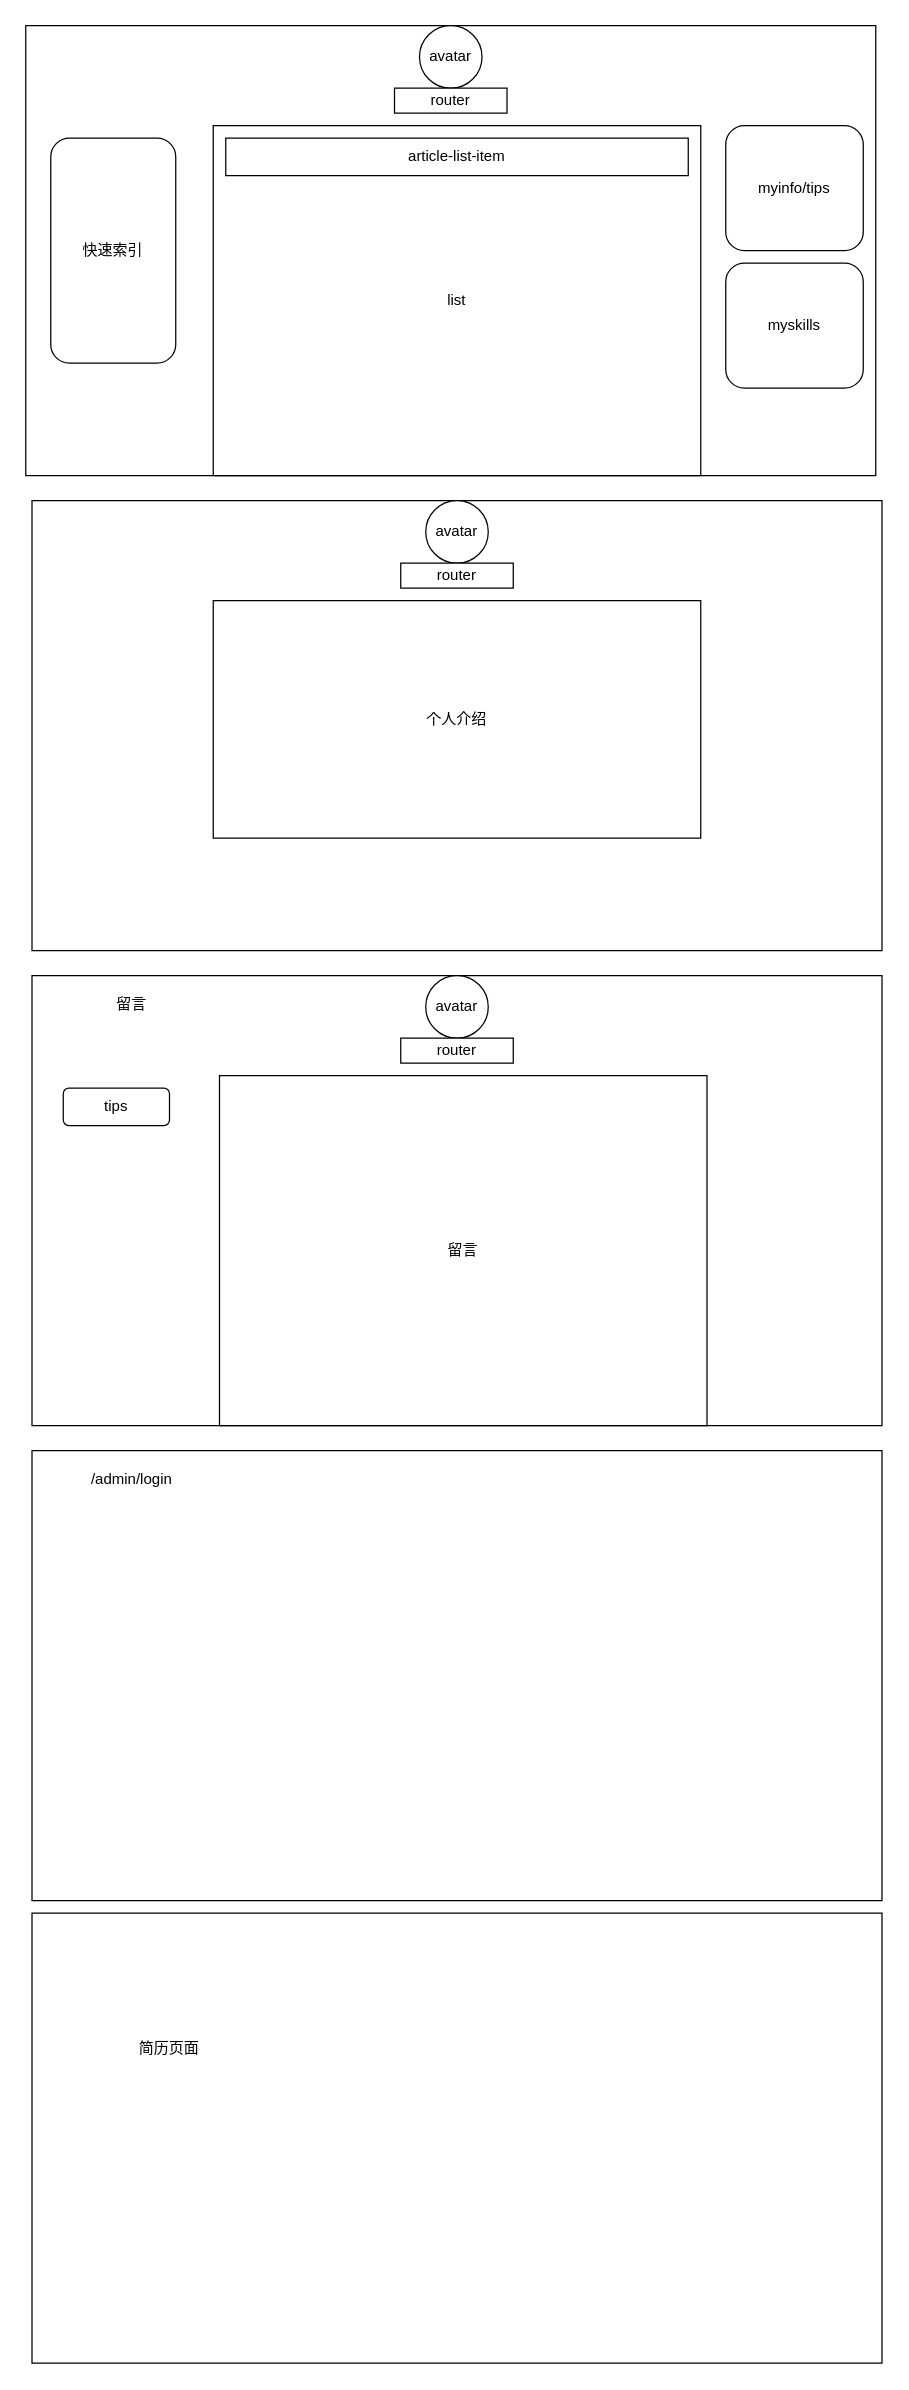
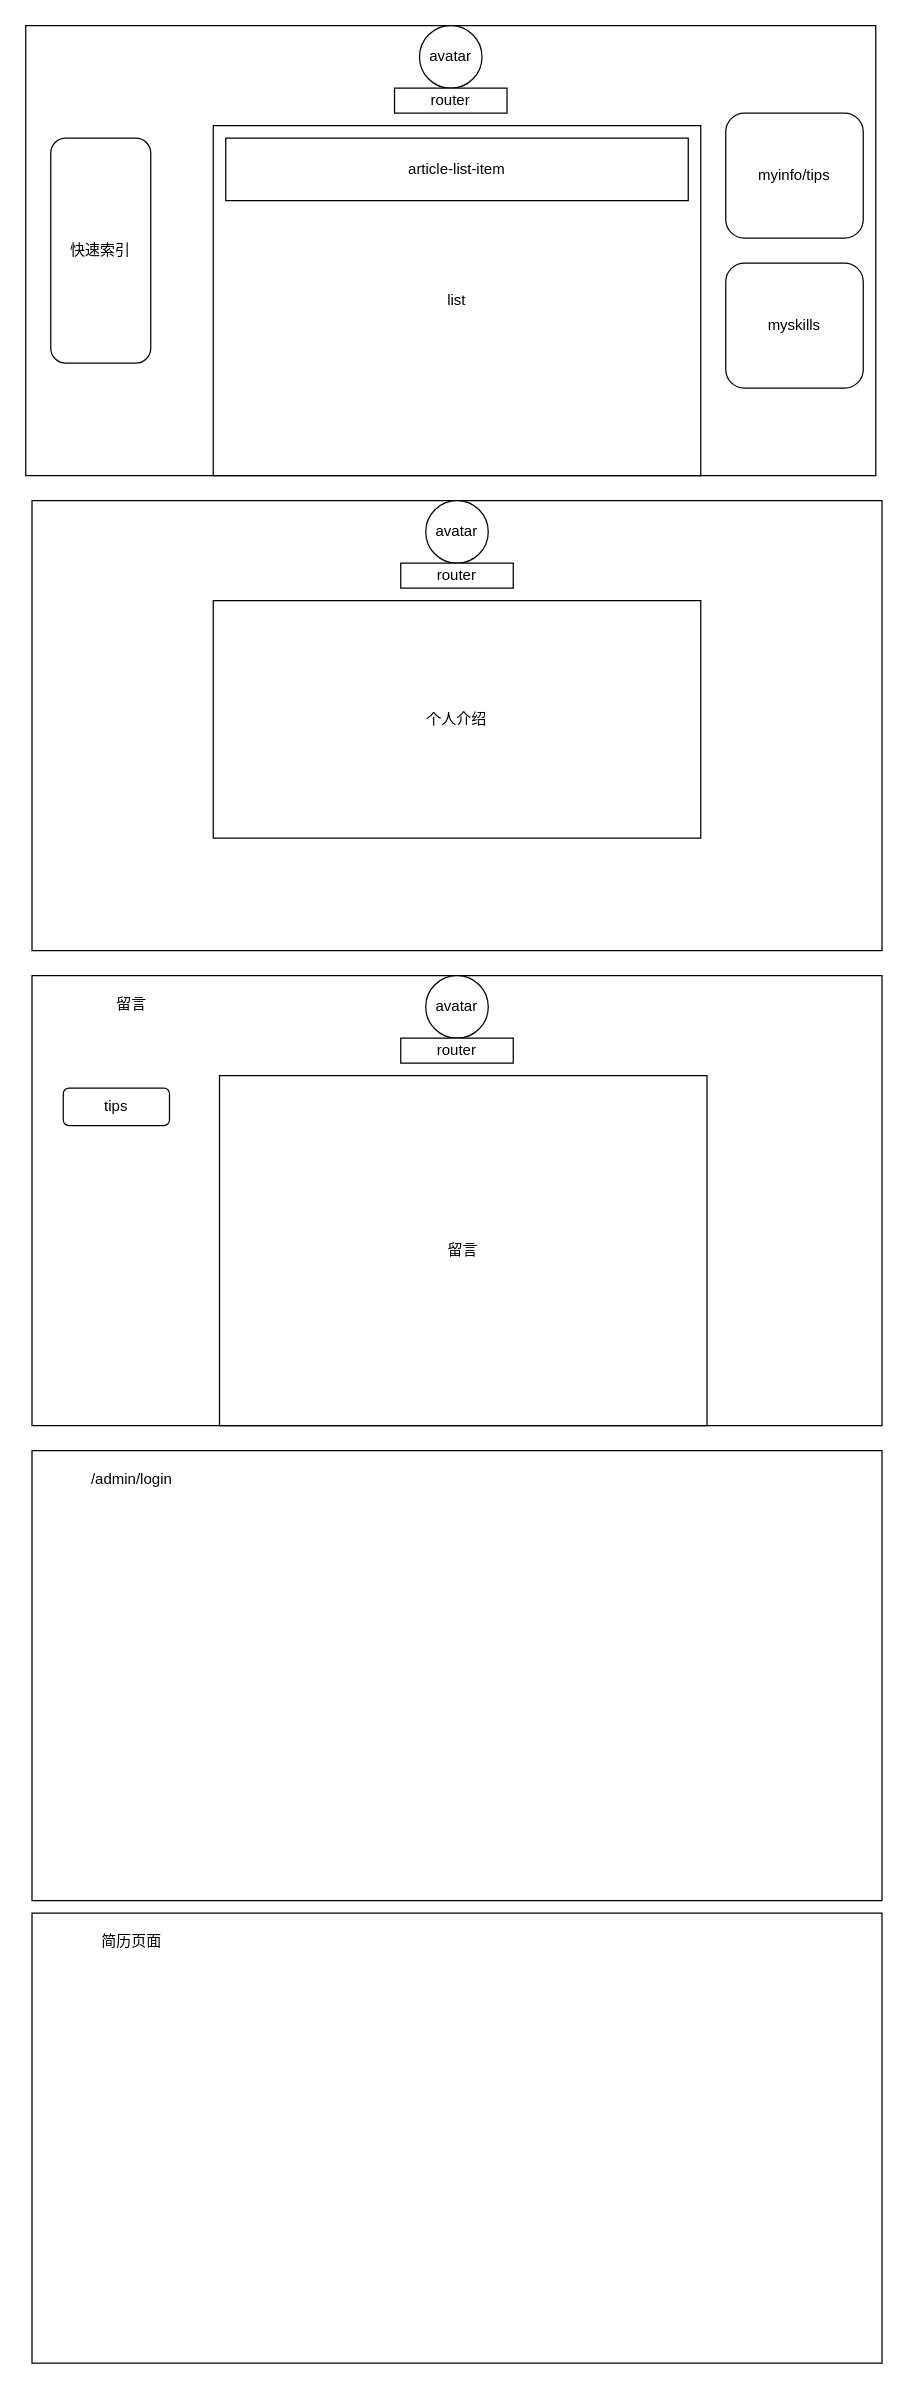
node "article-list-item": size 463x38 -> 463x63
node "myinfo/tips": moved (794, 188) -> (794, 176)
node "快速索引": size 125x225 -> 100x225
node "简历页面": moved (169, 2048) -> (132, 1941)
